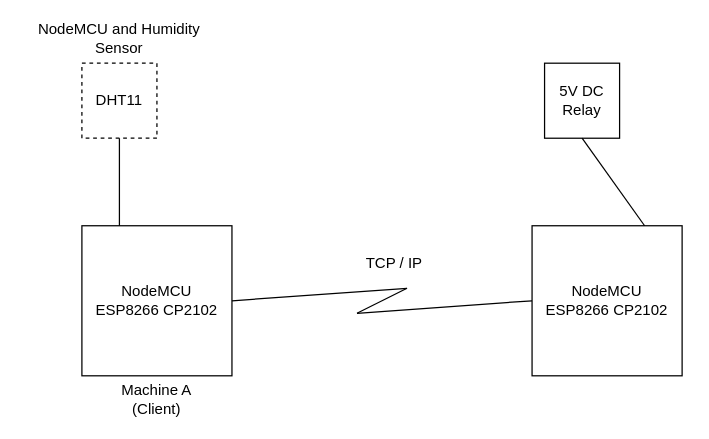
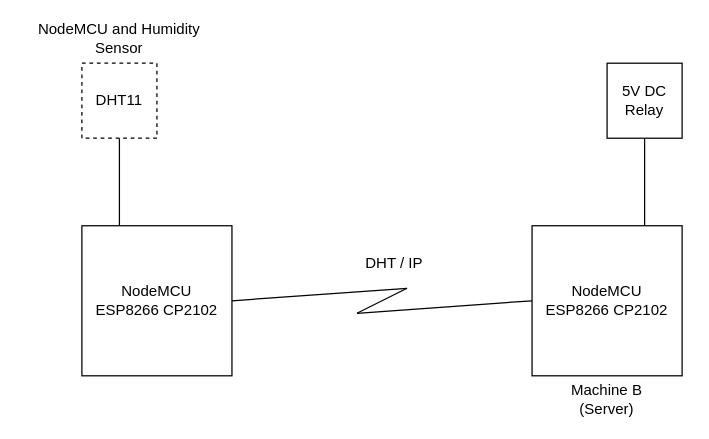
node "5V DC Relay": moved (582, 101) -> (644, 101)
node "TCP / IP": label "TCP / IP" -> "DHT / IP"
node "Machine A (Client)": removed
node "Machine B (Server)": added
